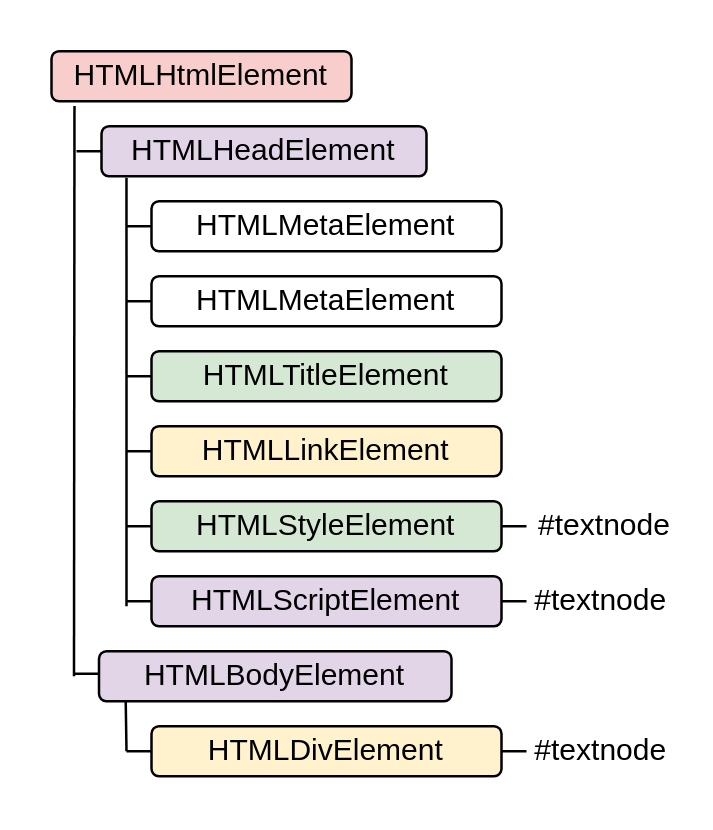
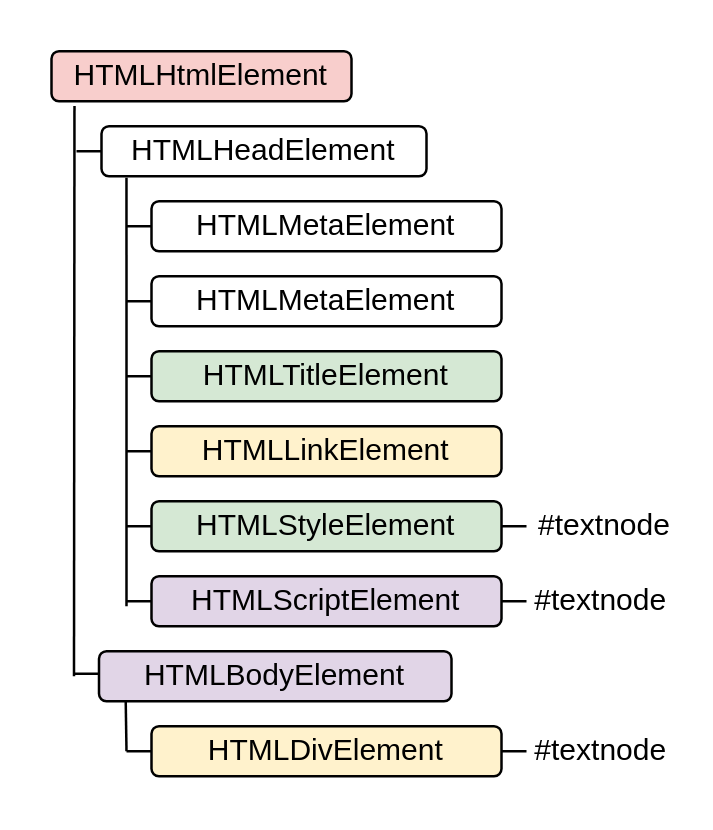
node "HTMLHeadElement": fillcolor #e1d5e7 -> #ffffff
